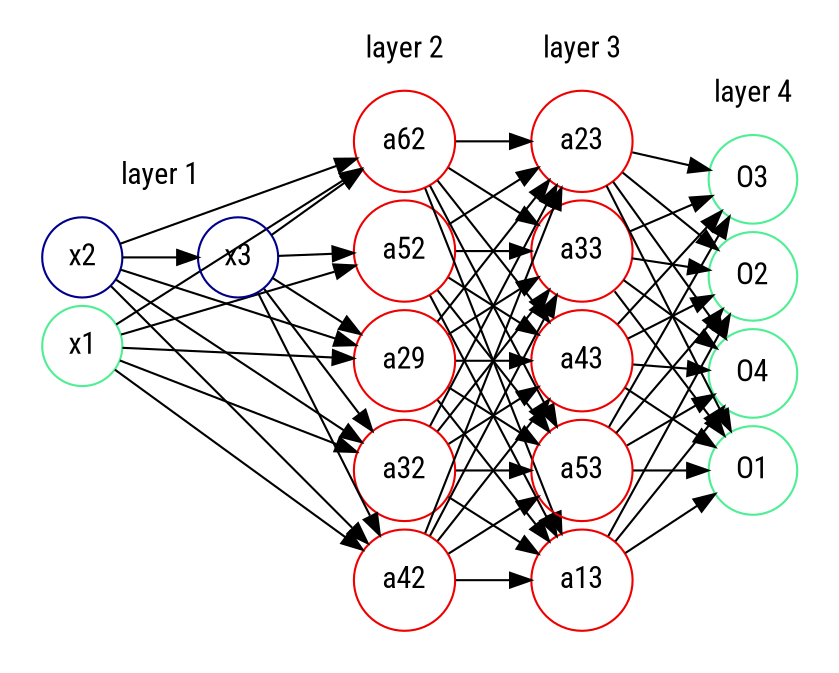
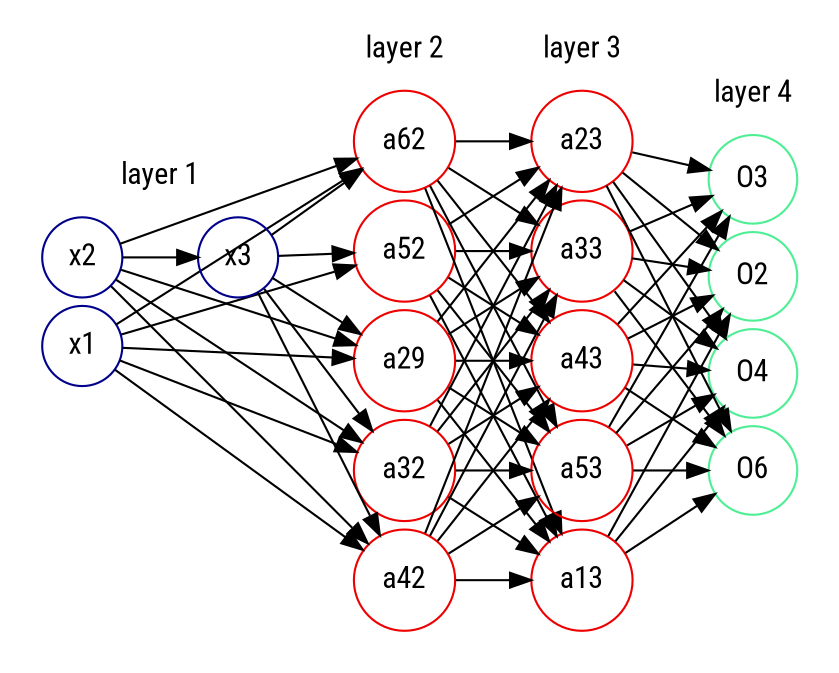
node "x1": color seagreen2 -> blue4
node "O1": label "O1" -> "O6"
